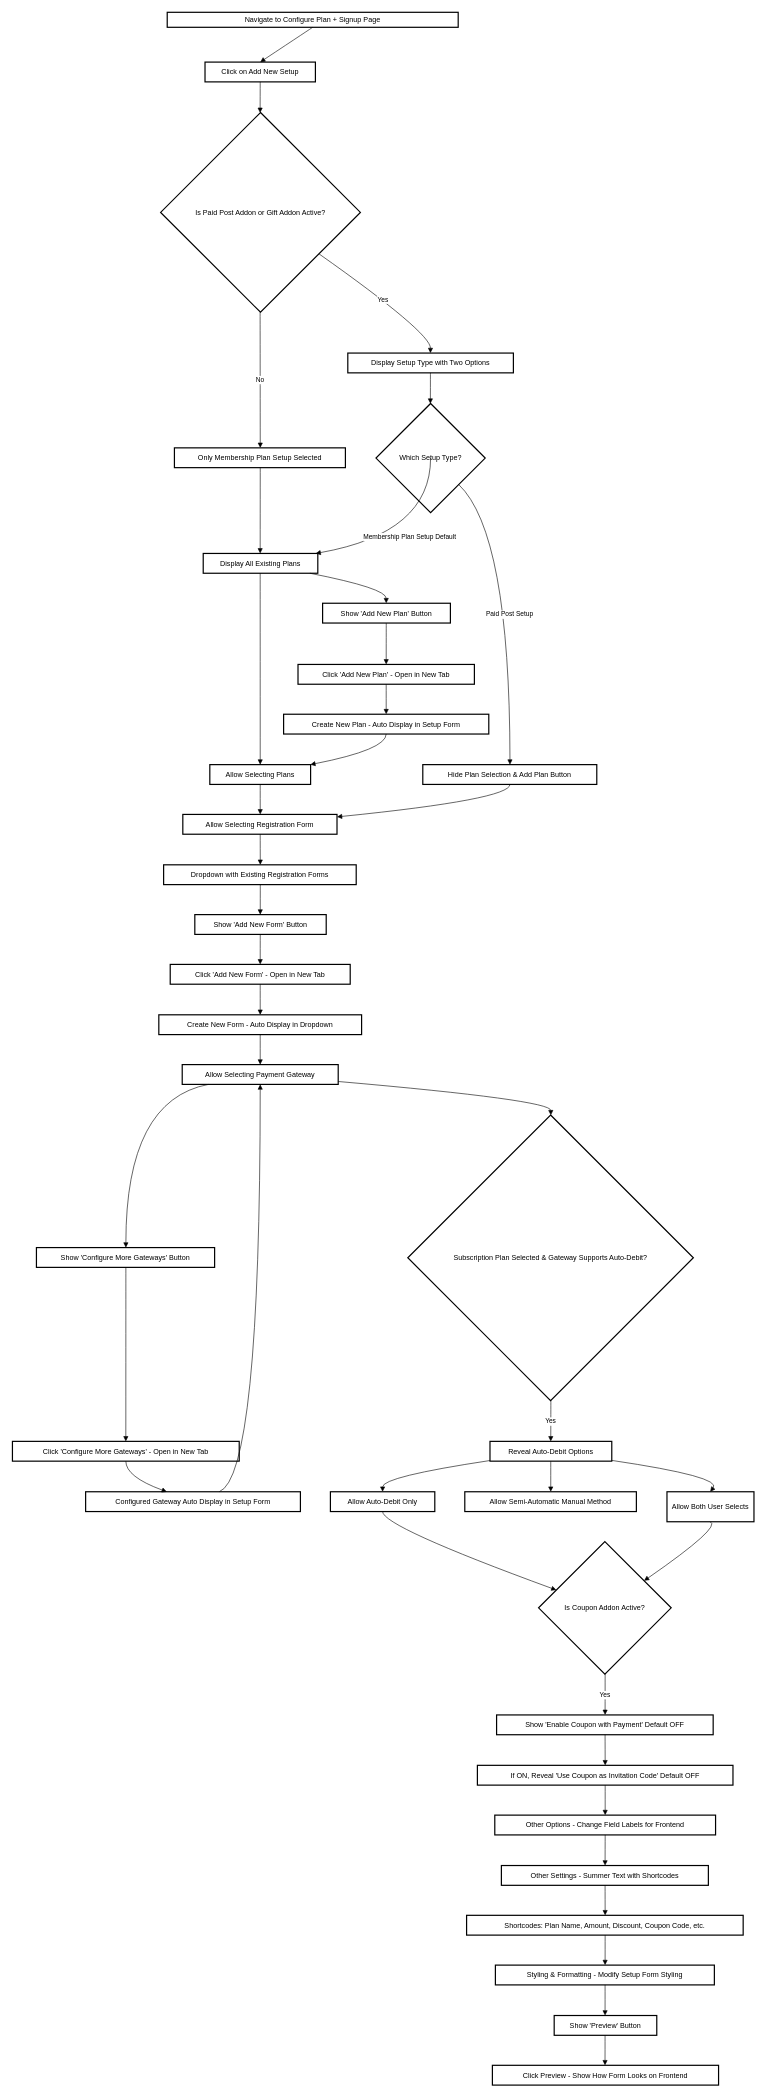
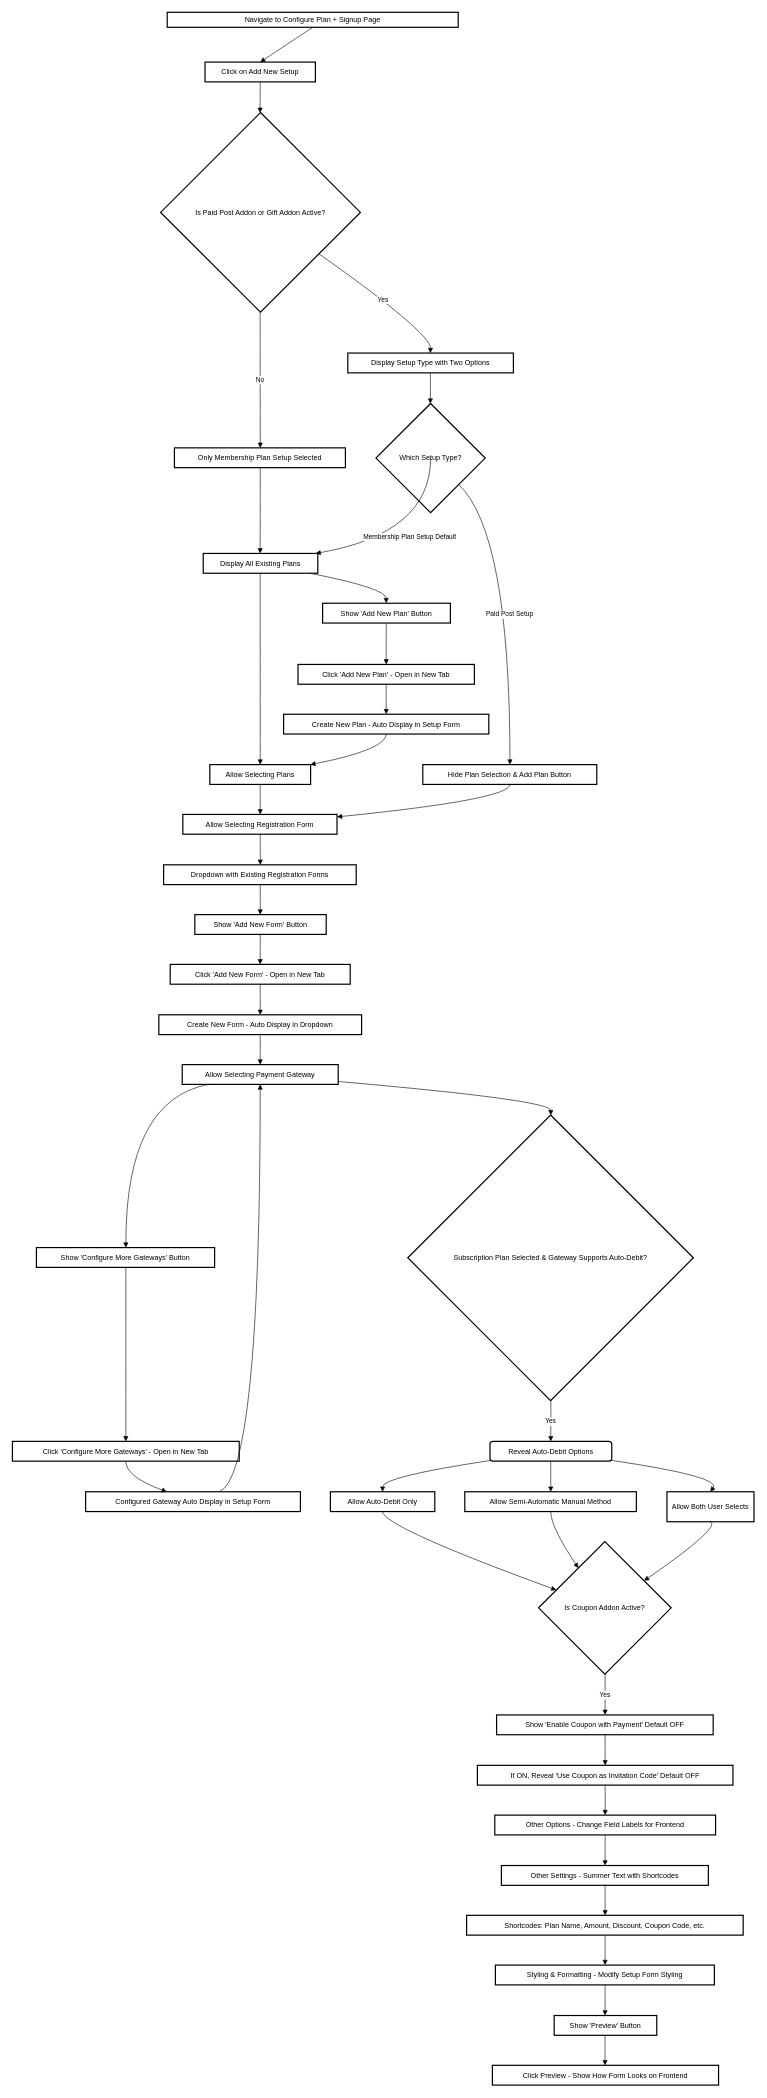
node "Reveal Auto-Debit Options": shape rectangle -> rounded rectangle
edge "Allow Semi-Automatic Manual Method" -> "Is Coupon Addon Active?": added
